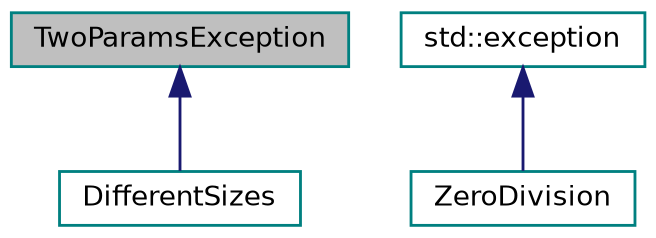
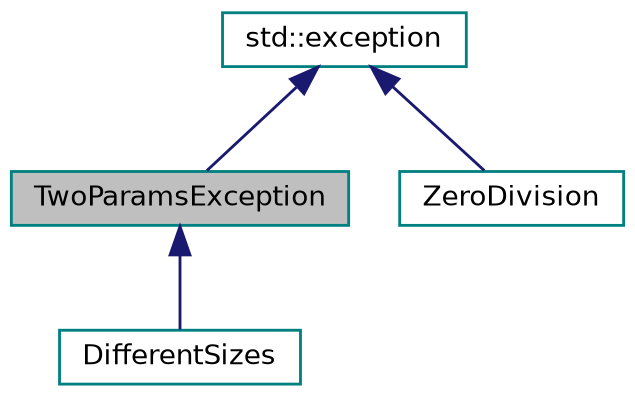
edge "TwoParamsException" -> "std::exception": added
